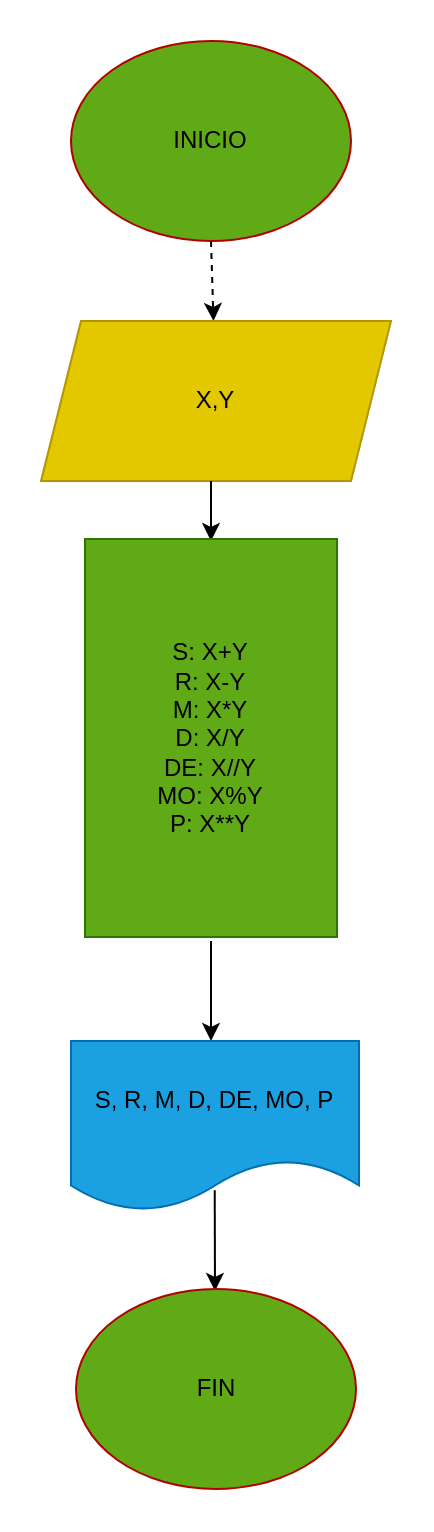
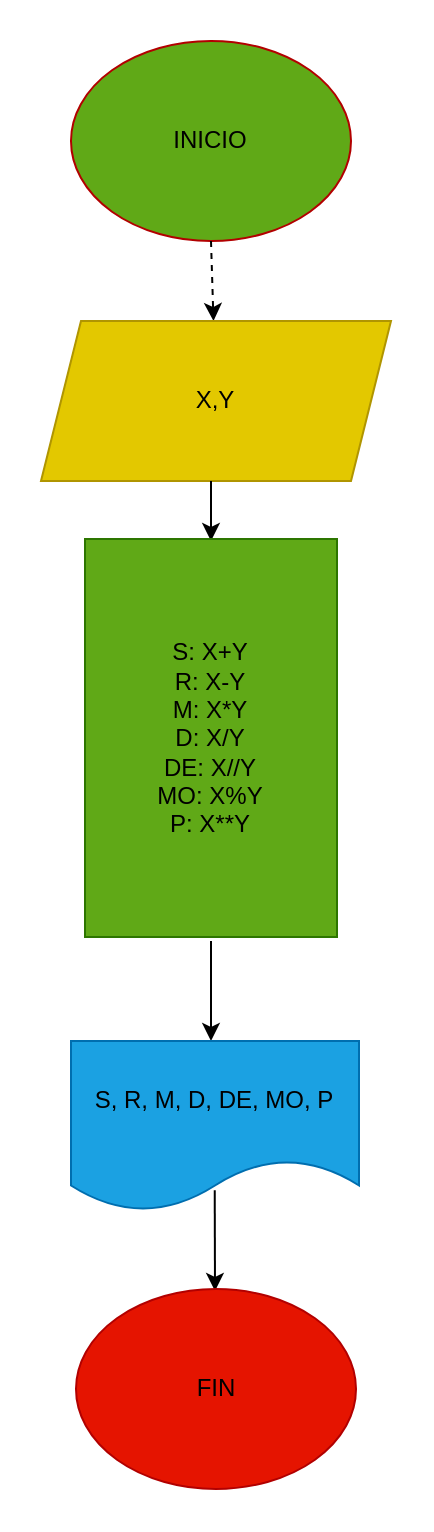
node "FIN": fillcolor #60a917 -> #e51400
